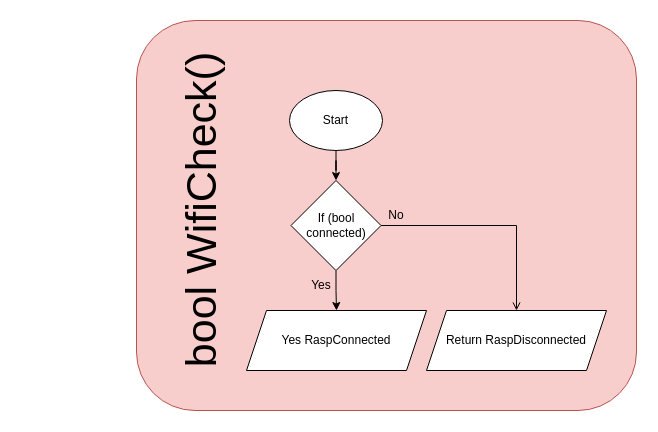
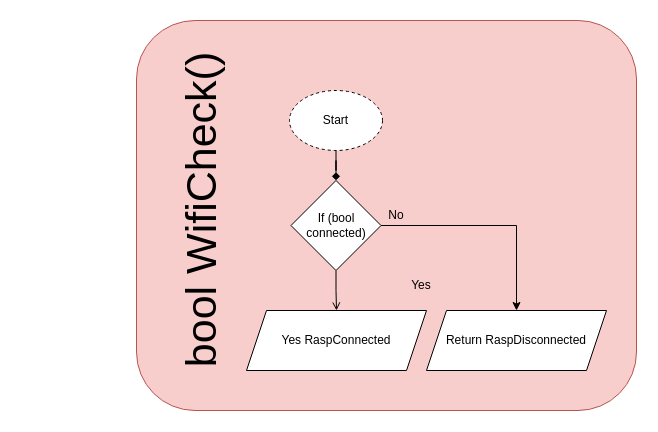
node "Start": style solid -> dashed
edge "Start" -> "If (bool connected)": arrowhead classic -> diamond
node "Yes": moved (321, 286) -> (421, 286)
edge "If (bool connected)" -> "Yes RaspConnected": arrowhead classic -> open
edge "If (bool connected)" -> "Return RaspDisconnected": arrowhead open -> classic
